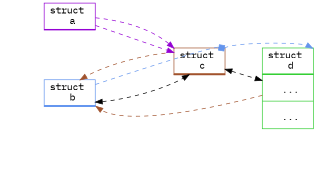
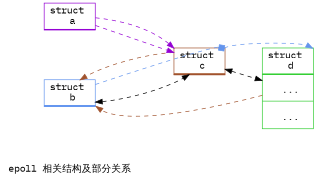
node "epoll 相关结构及部分关系": added
